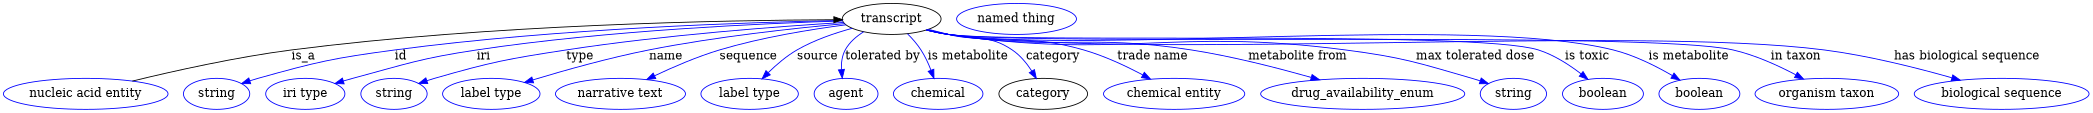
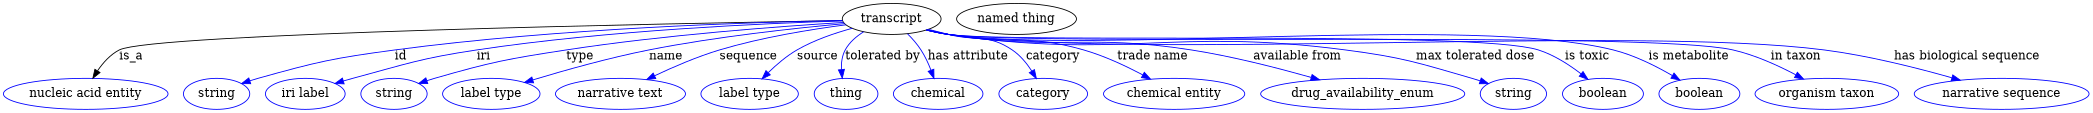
node "named thing": color blue -> black
edge "nucleic acid entity" -> "transcript": reversed
edge "transcript" -> "chemical": label "is metabolite" -> "has attribute"
edge "transcript" -> "drug_availability_enum": label "metabolite from" -> "available from"
node "iri type": label "iri type" -> "iri label"
node "agent": label "agent" -> "thing"
node "category": color black -> blue
node "biological sequence": label "biological sequence" -> "narrative sequence"
